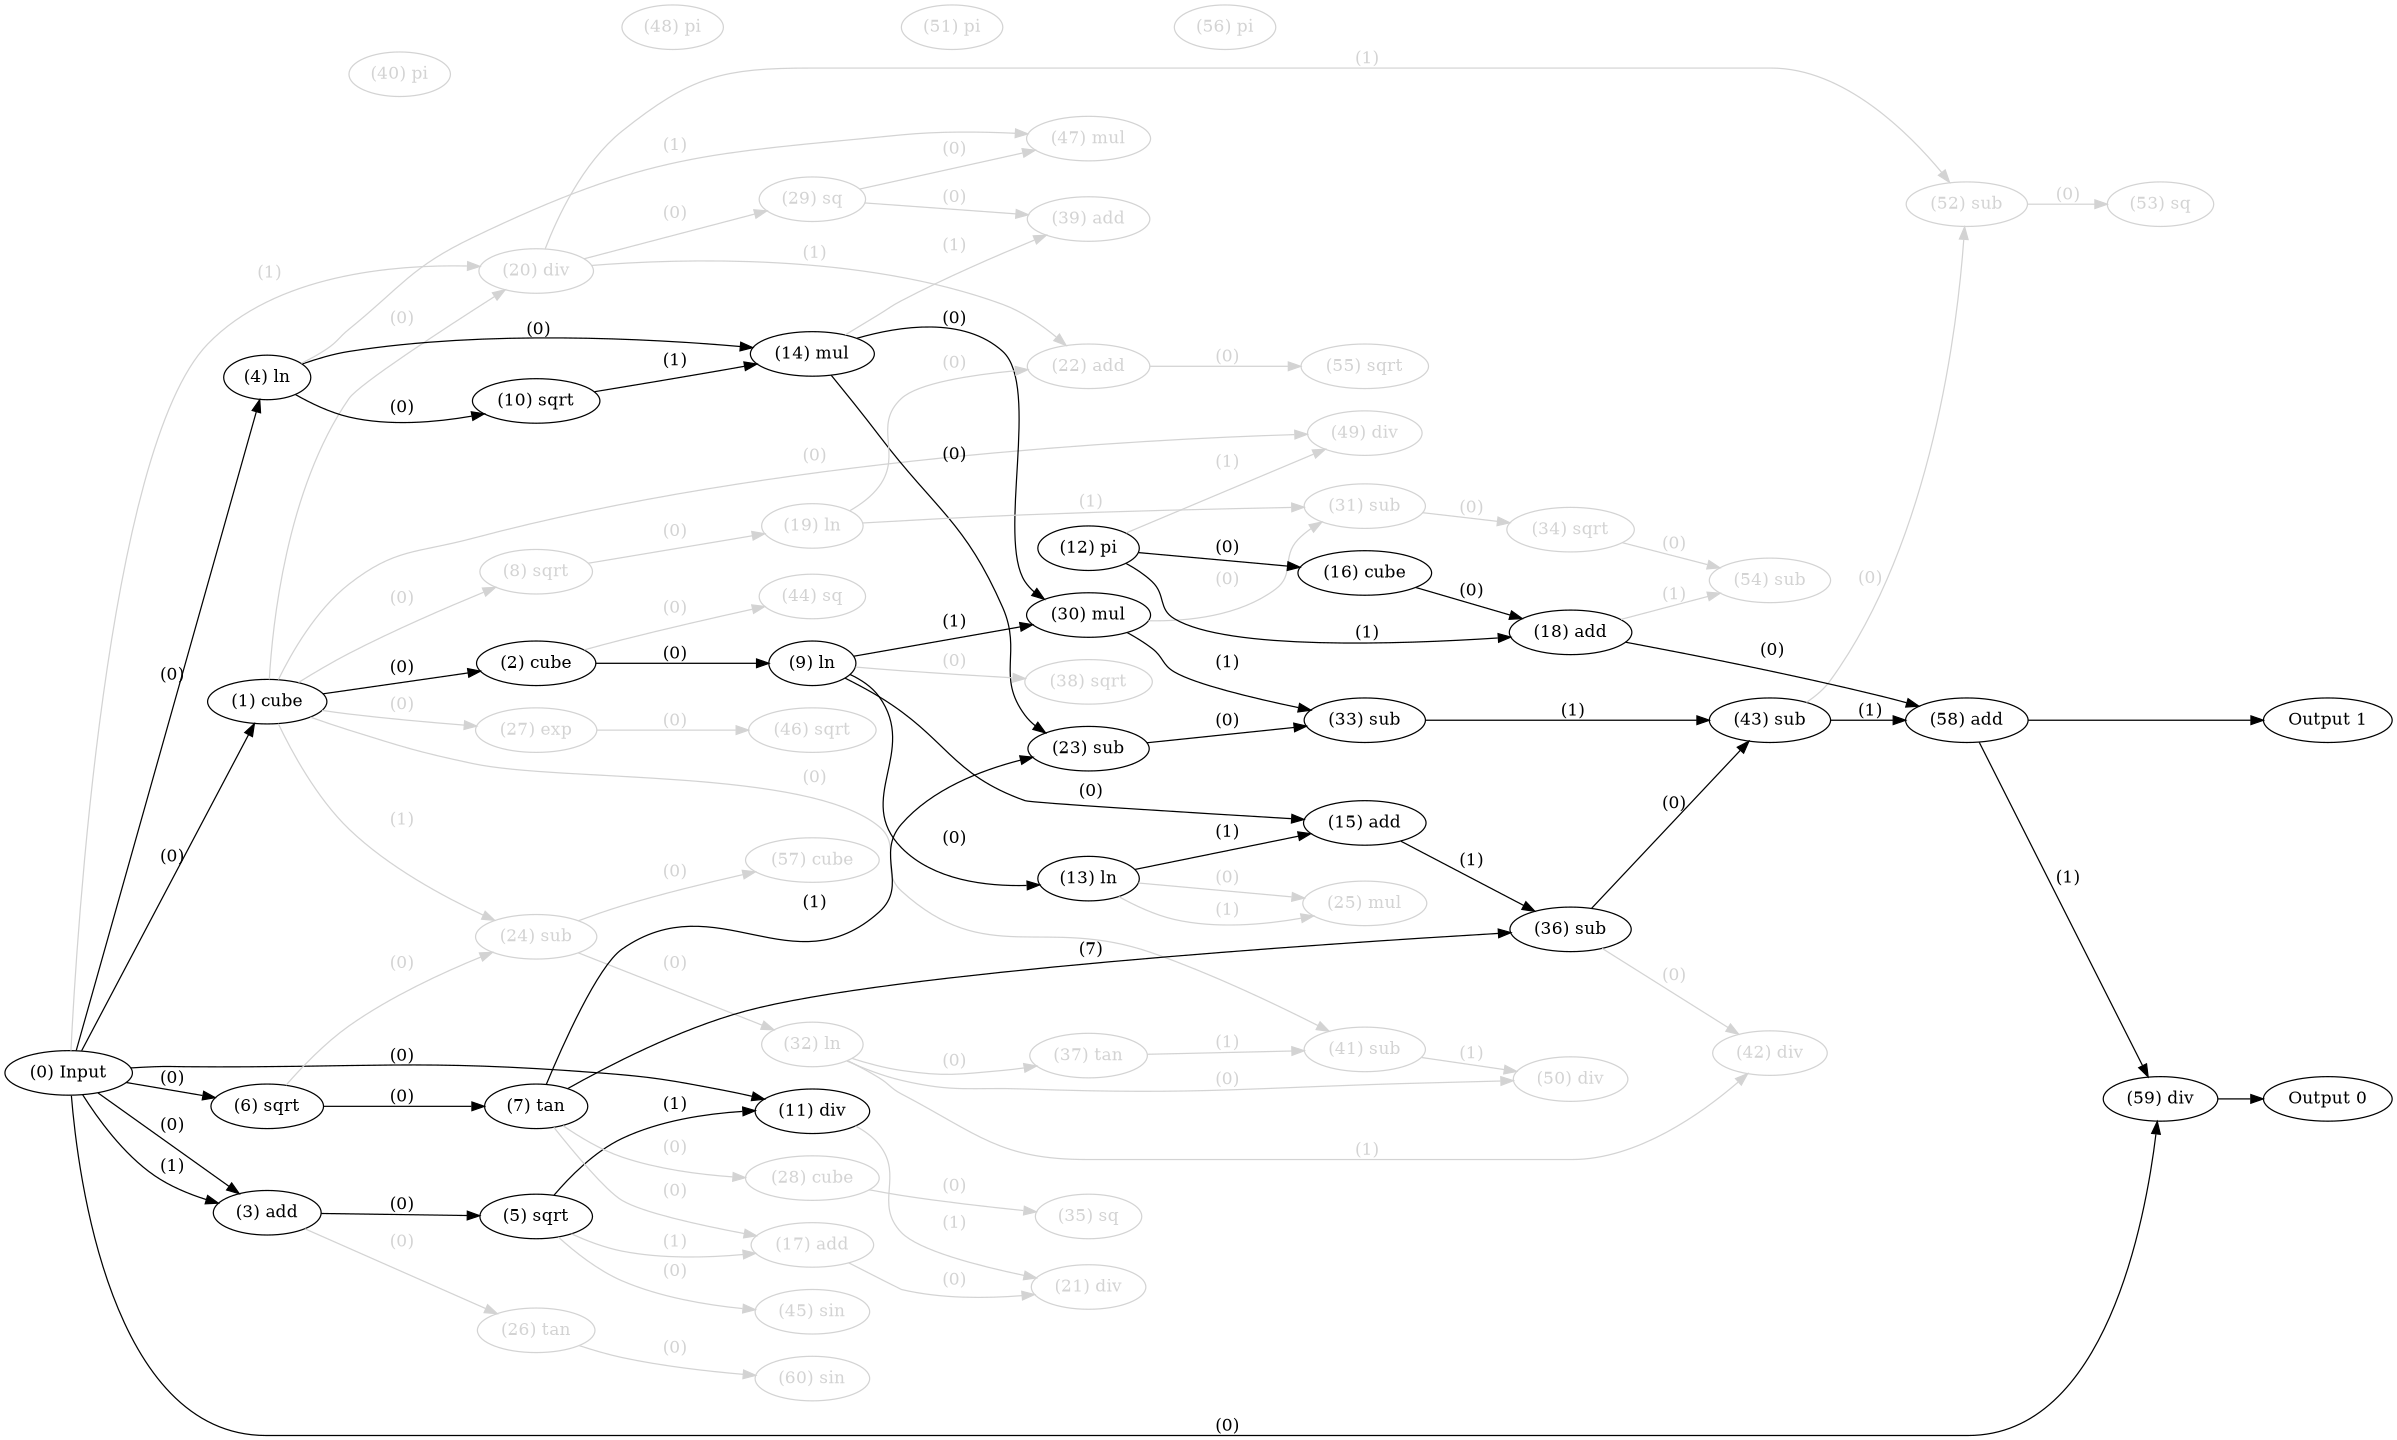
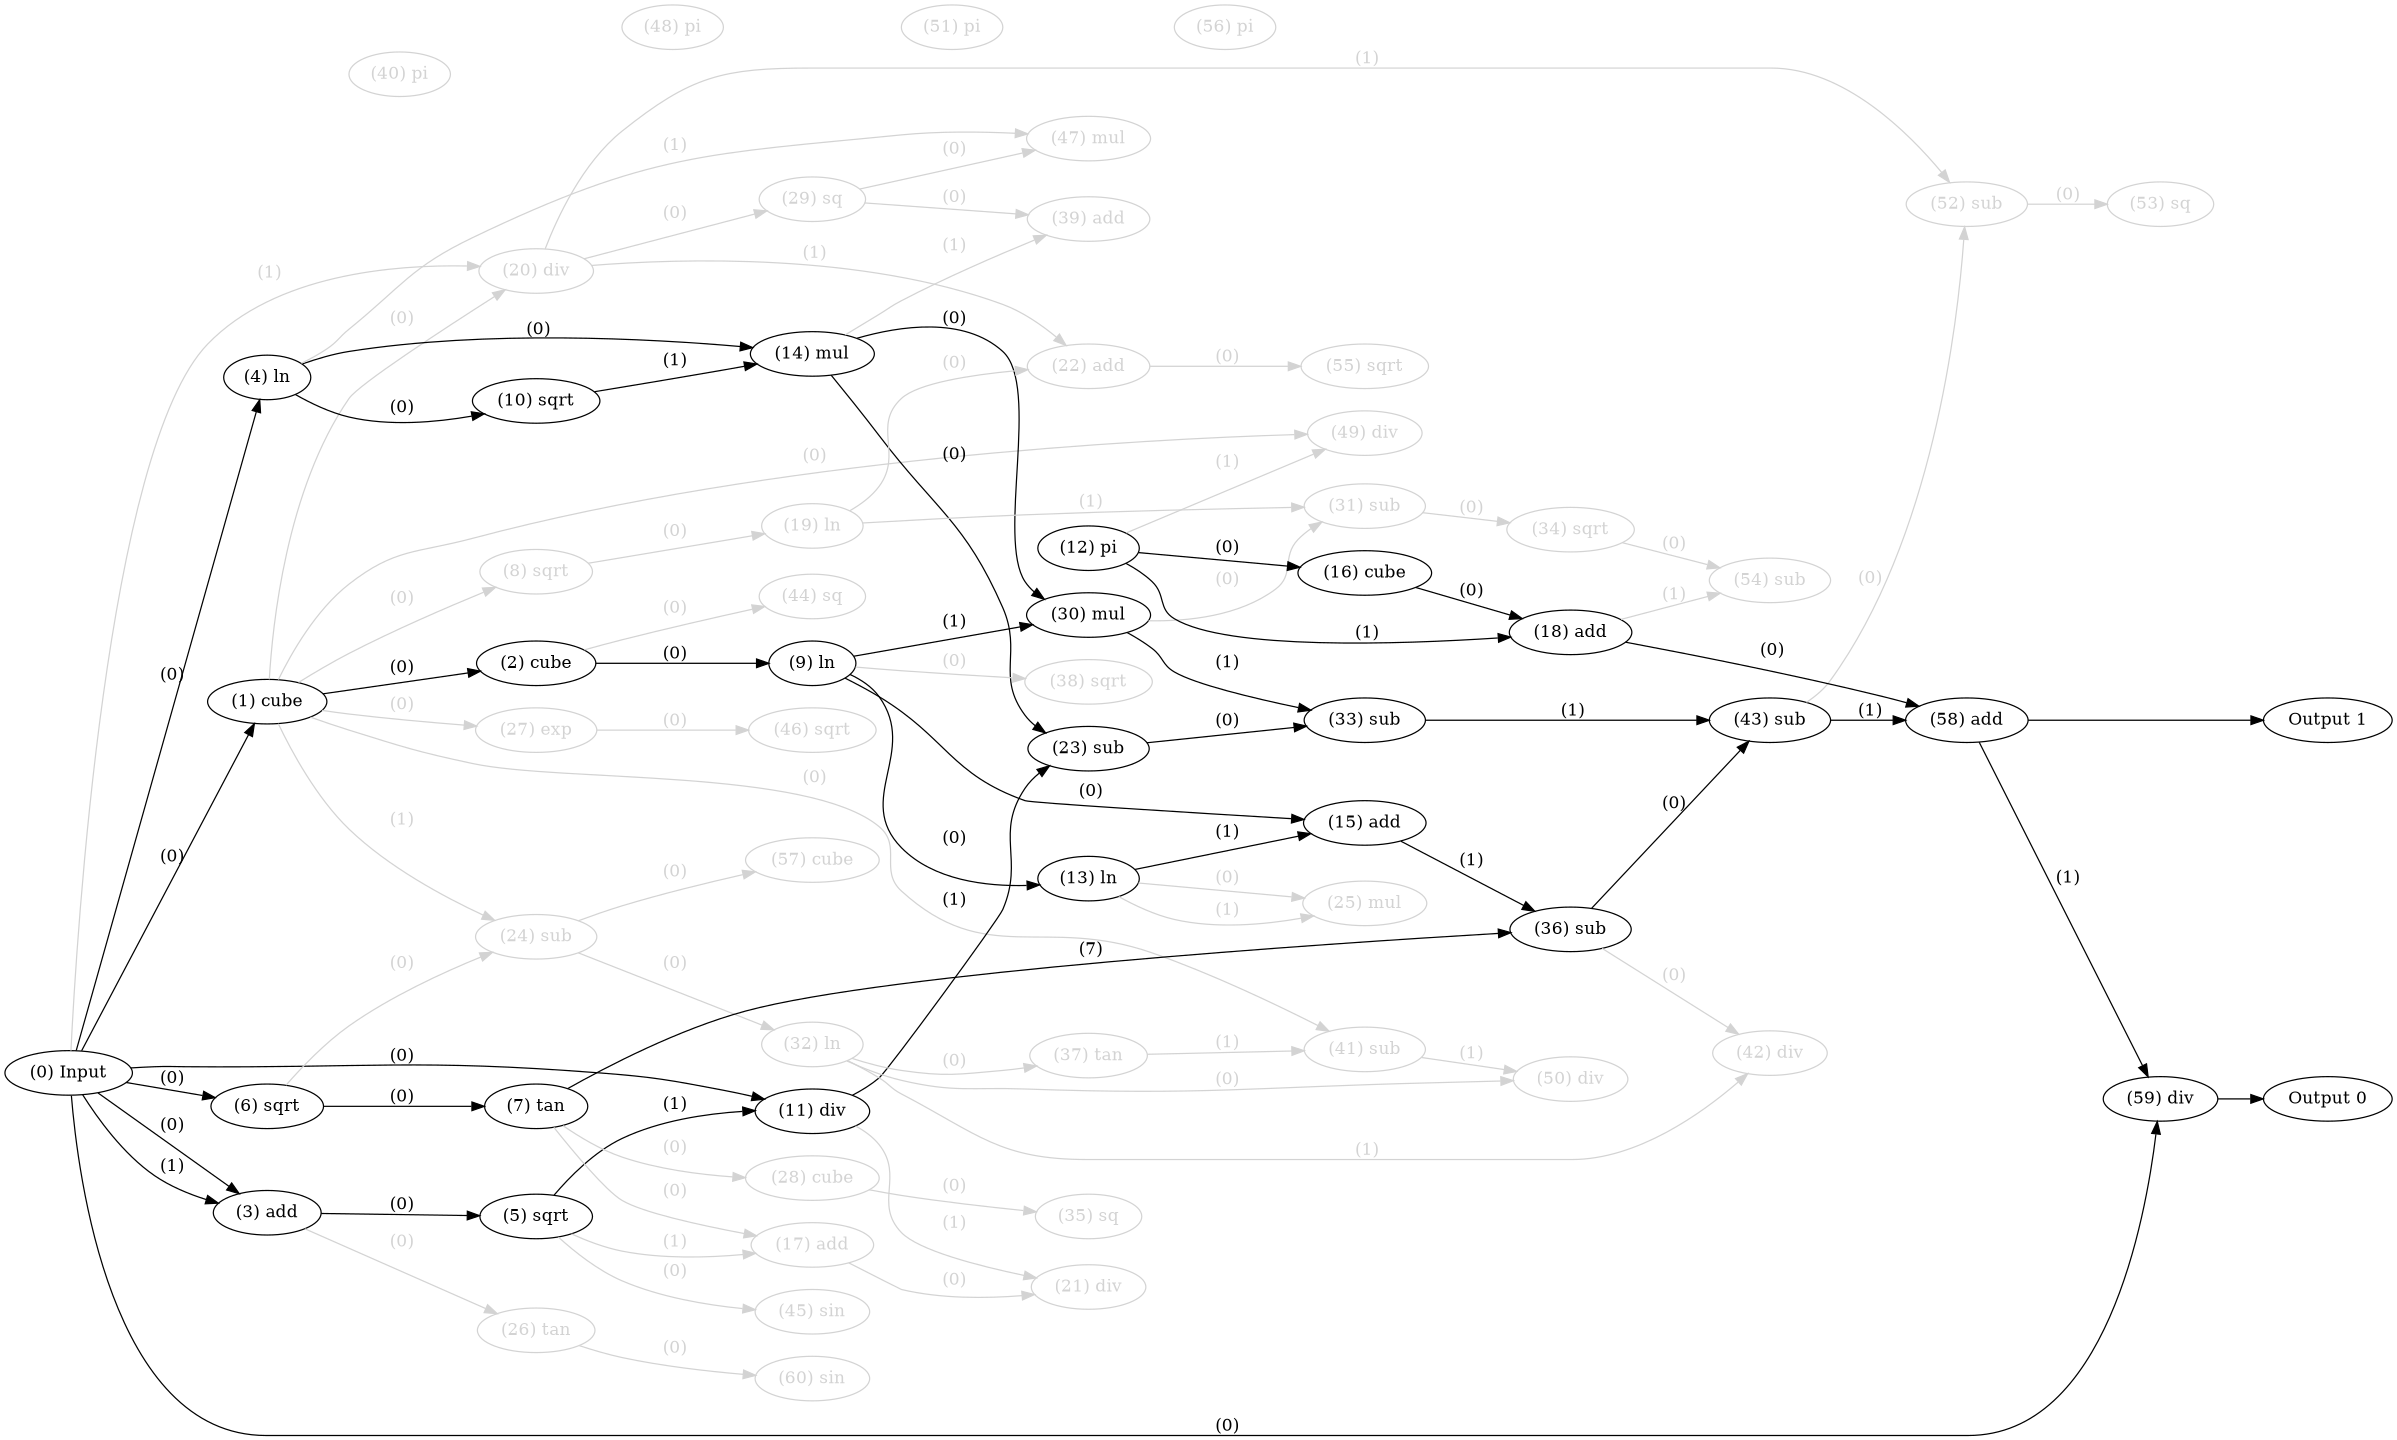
edge "(7) tan" -> "(23) sub": now "(11) div" -> "(23) sub"
